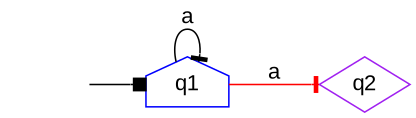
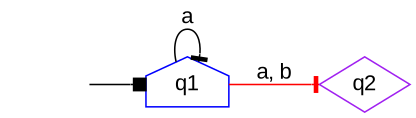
edge "q1" -> "q2": label "a" -> "a, b"
